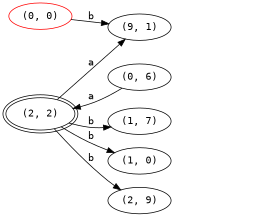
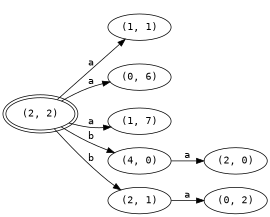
node "(0, 0)": removed
node "(9, 1)": label "(9, 1)" -> "(1, 1)"
edge "(0, 6)" -> "(2, 2)": reversed
edge "(2, 2)" -> "(1, 7)": label "b" -> "a"
node "(1, 0)": label "(1, 0)" -> "(4, 0)"
node "(2, 0)": added
node "(2, 9)": label "(2, 9)" -> "(2, 1)"
node "(0, 2)": added
